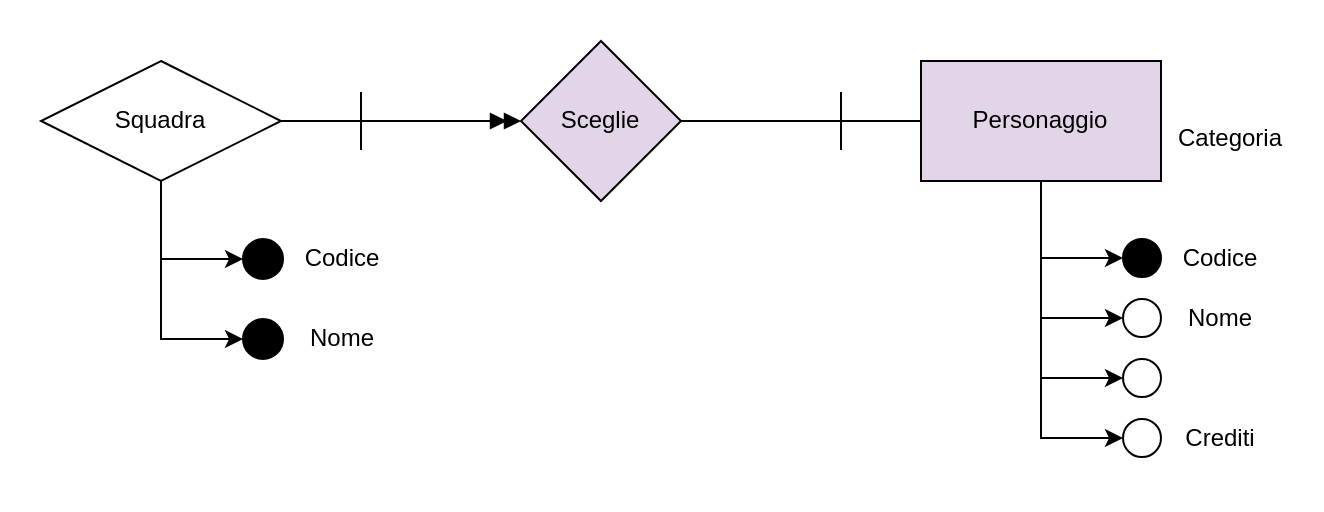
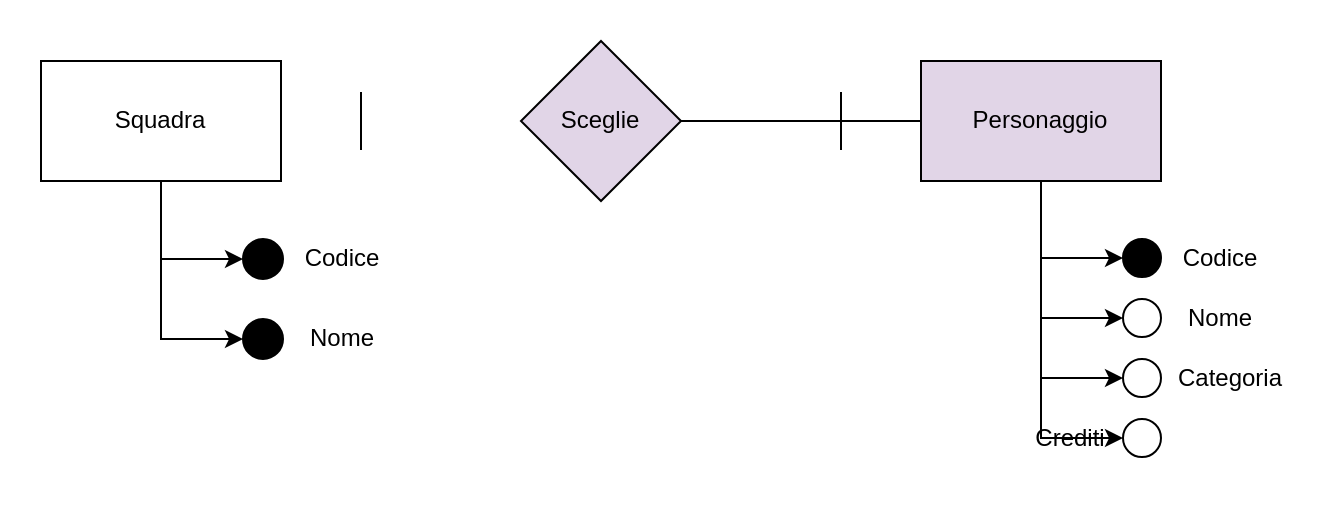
node "Squadra": shape diamond -> rectangle
edge "Squadra" -> "Sceglie": removed
node "Categoria": moved (1231, 138) -> (1231, 378)
node "Crediti": moved (1221, 438) -> (1071, 438)
